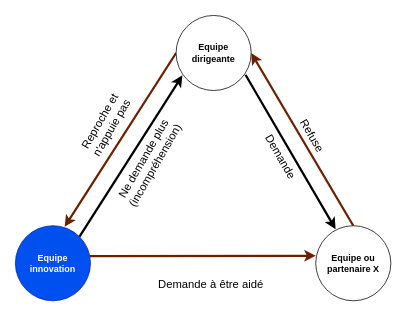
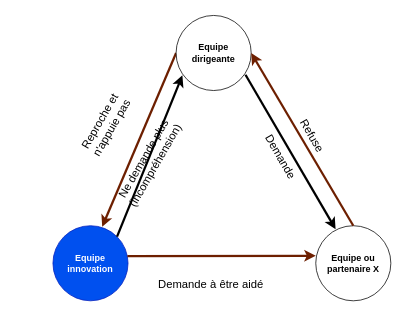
node "Equipe innovation": moved (53, 263) -> (90, 263)
